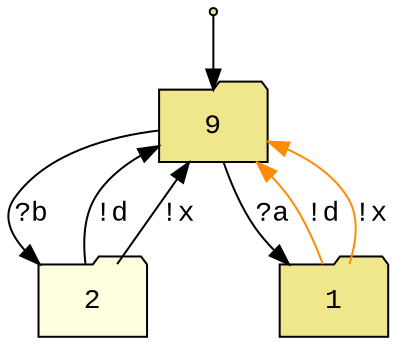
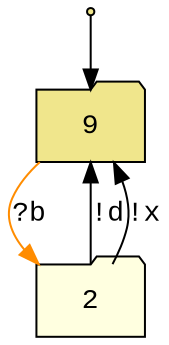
edge "9" -> "2": color black -> darkorange
node "1": removed
